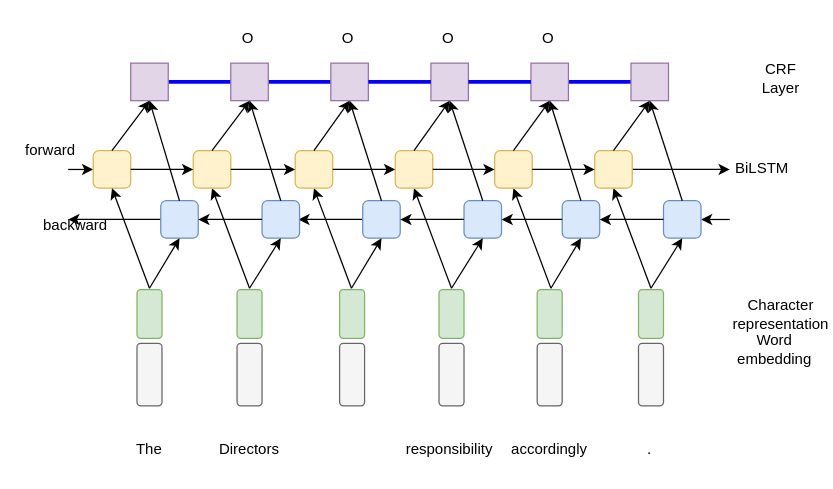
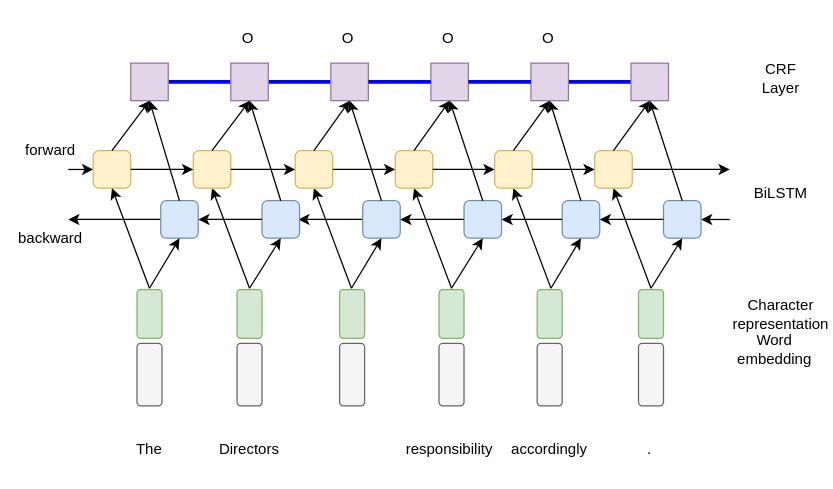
node "BiLSTM": moved (762, 168) -> (781, 193)
node "backward": moved (76, 226) -> (51, 238)
